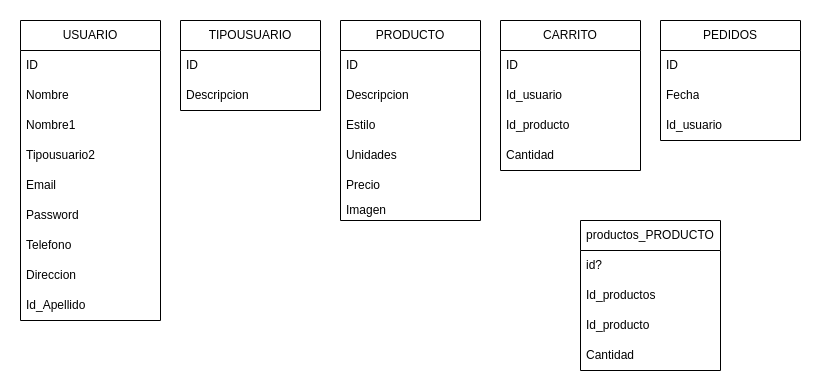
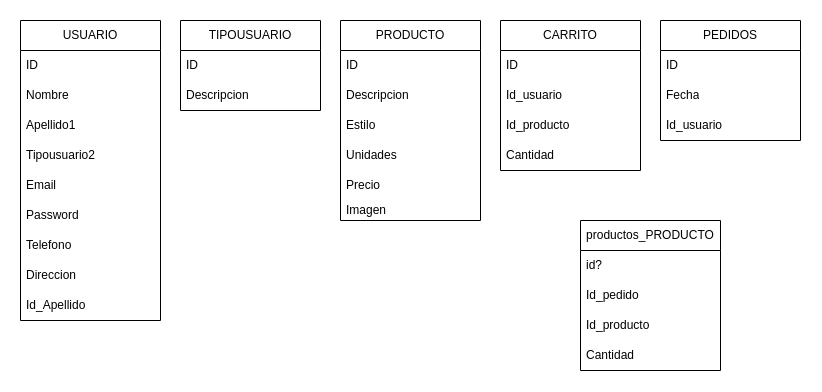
node "Nombre1": label "Nombre1" -> "Apellido1"
node "Id_productos": label "Id_productos" -> "Id_pedido"
